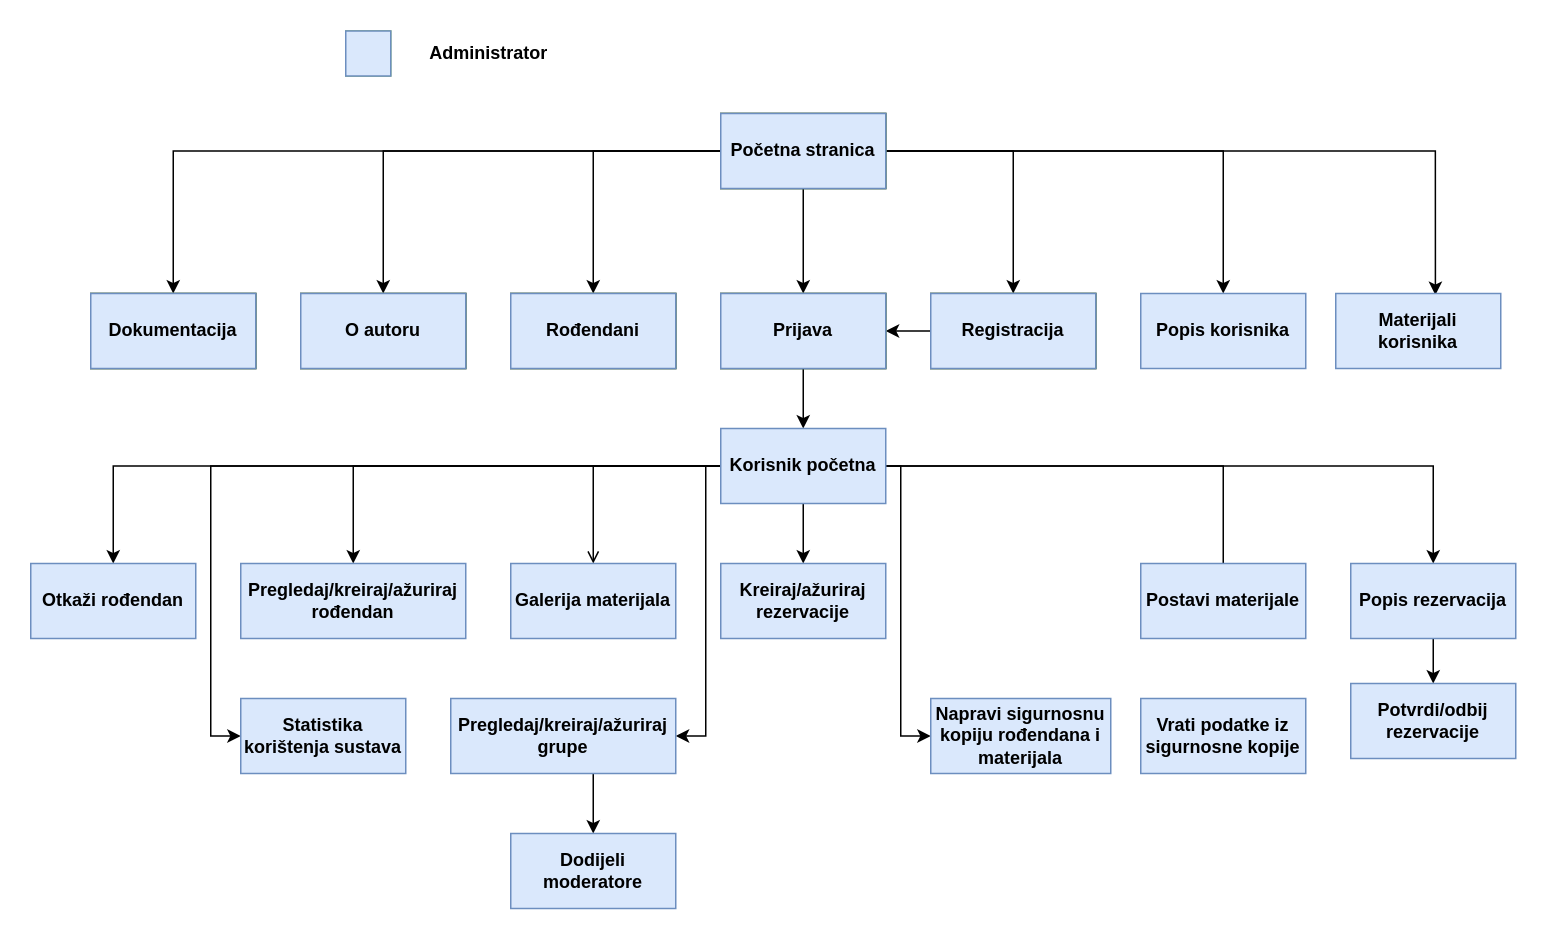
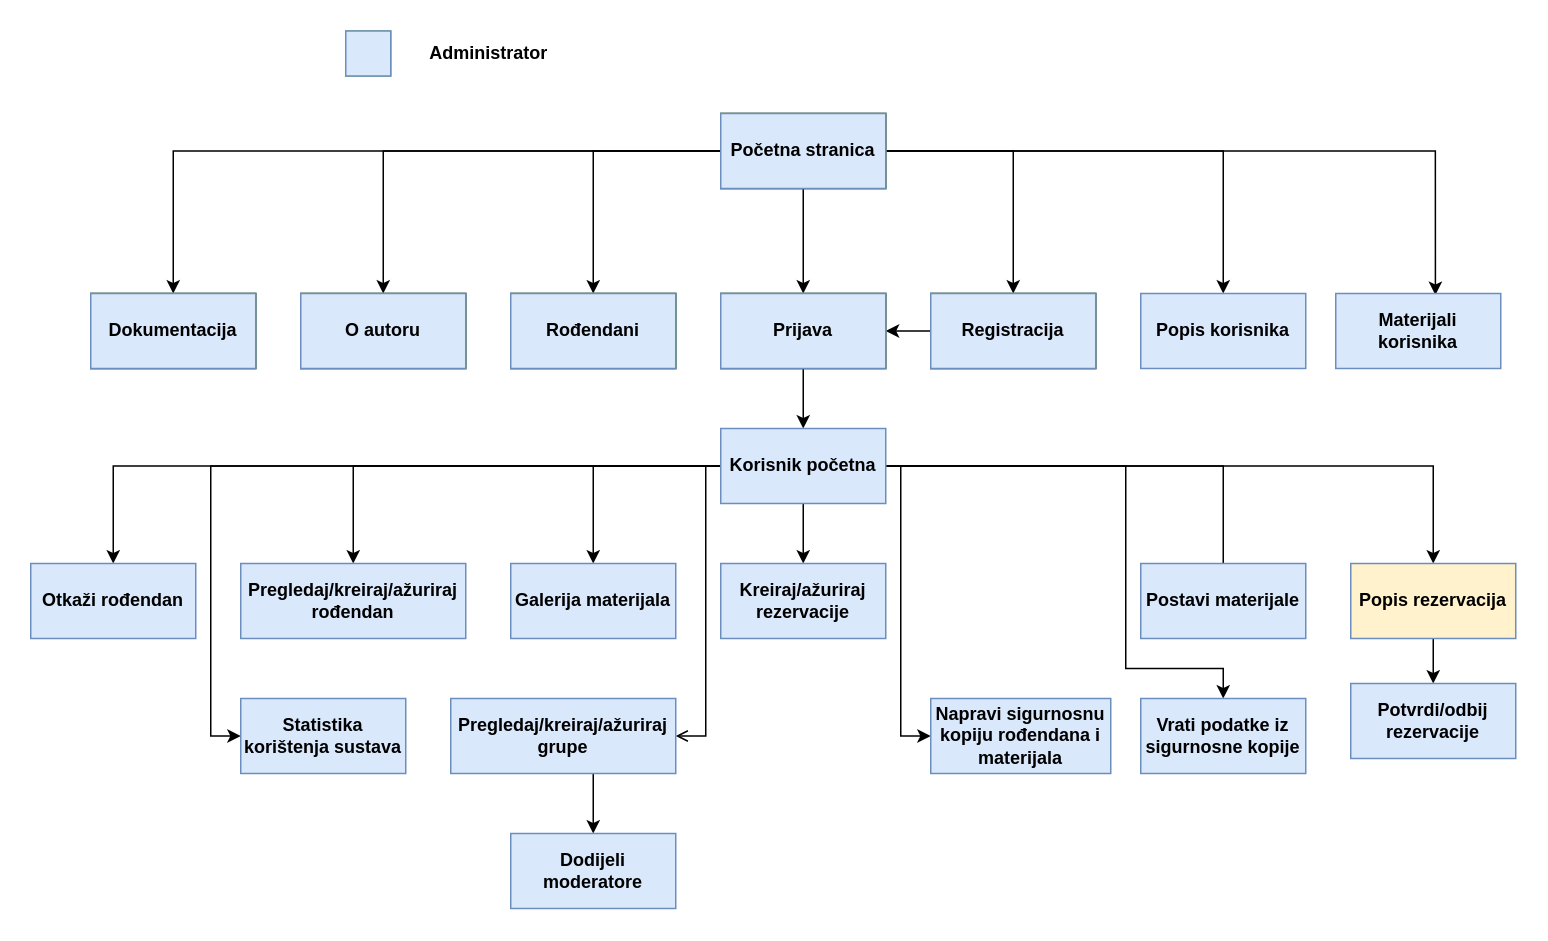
edge "Korisnik početna" -> "Galerija materijala": arrowhead open -> classic
node "Popis rezervacija": fillcolor #dae8fc -> #fff2cc
edge "Korisnik početna" -> "Vrati podatke iz sigurnosne kopije": added
edge "Korisnik početna" -> "Pregledaj/kreiraj/ažuriraj grupe": arrowhead classic -> open
